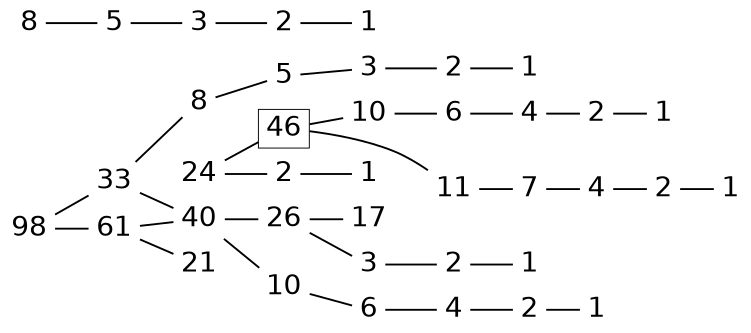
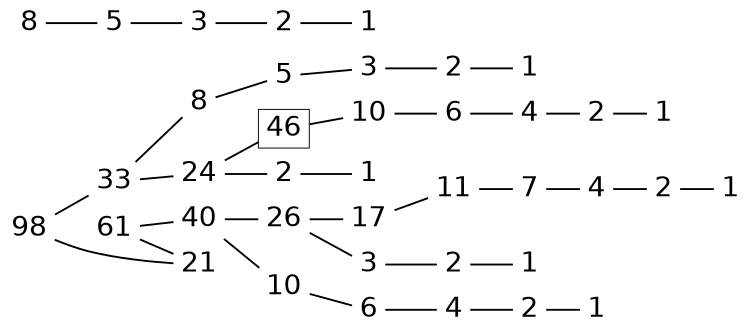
edge "46" -- "11": now "17" -- "11"
edge "33" -- "40": now "33" -- "24"
edge "98" -- "61": now "98" -- "21"
